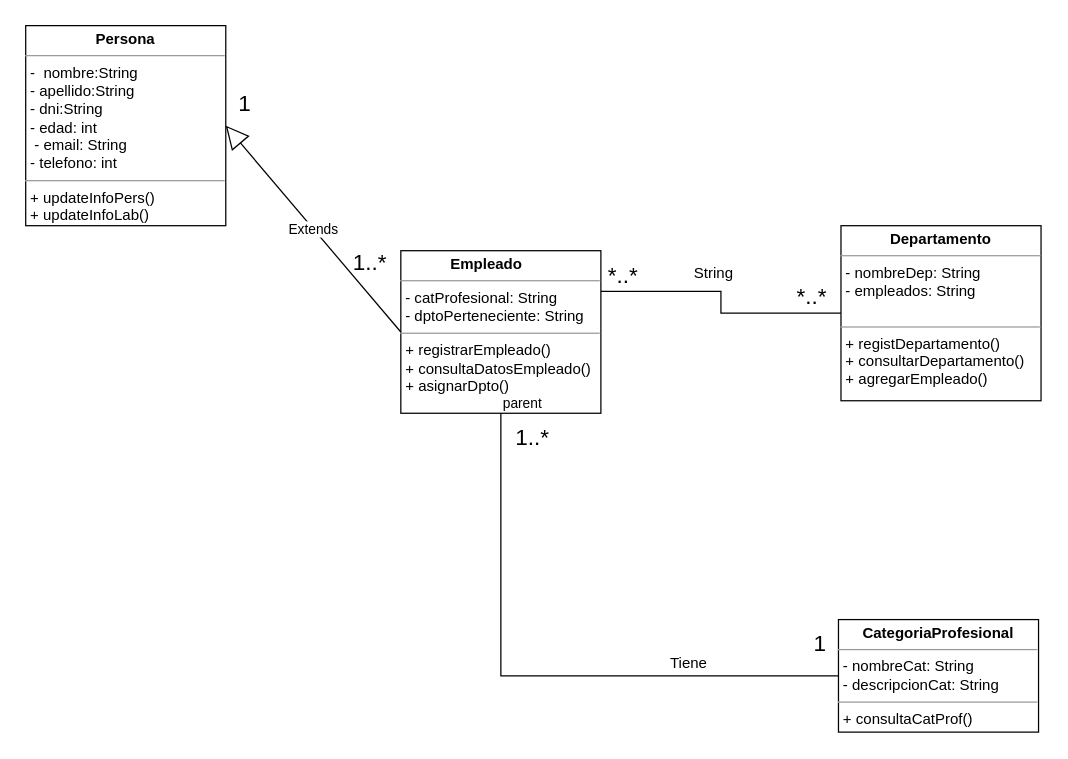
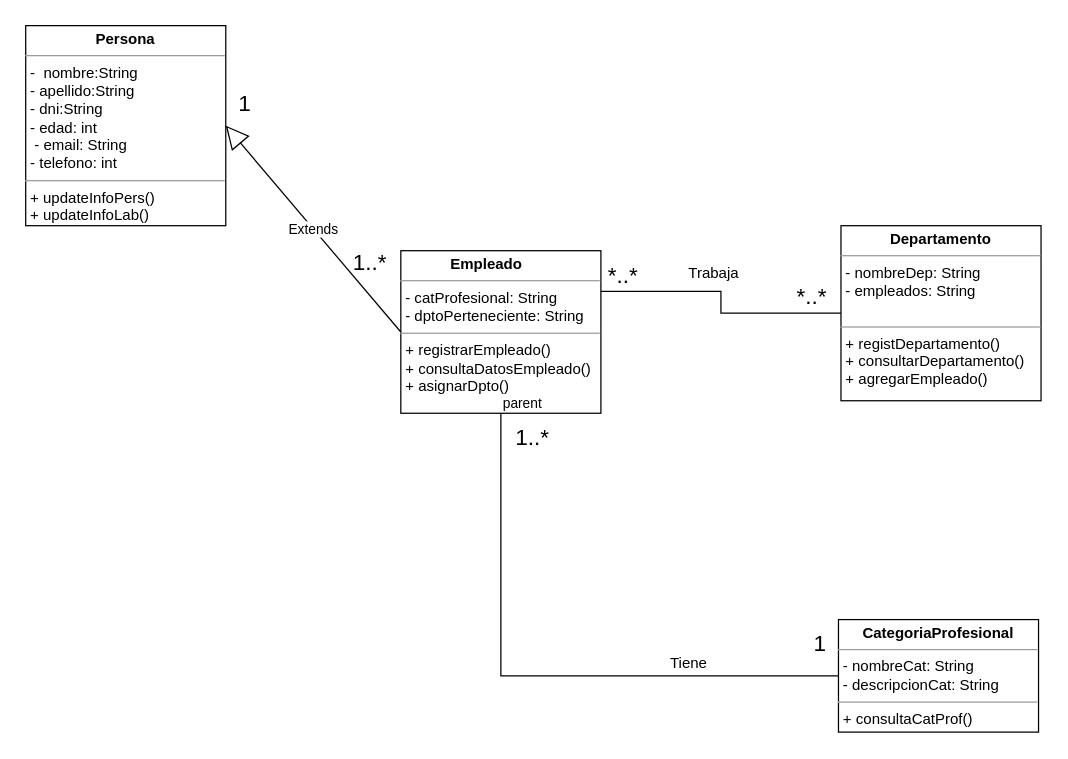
node "String": label "String" -> "Trabaja"
